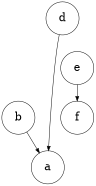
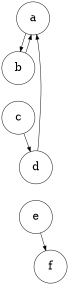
edge "a" -> "b": added
node "c": added
